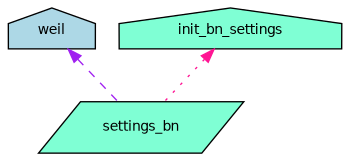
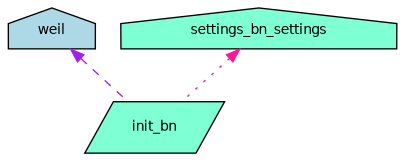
node "init_bn_settings": label "init_bn_settings" -> "settings_bn_settings"
node "settings_bn": label "settings_bn" -> "init_bn"
